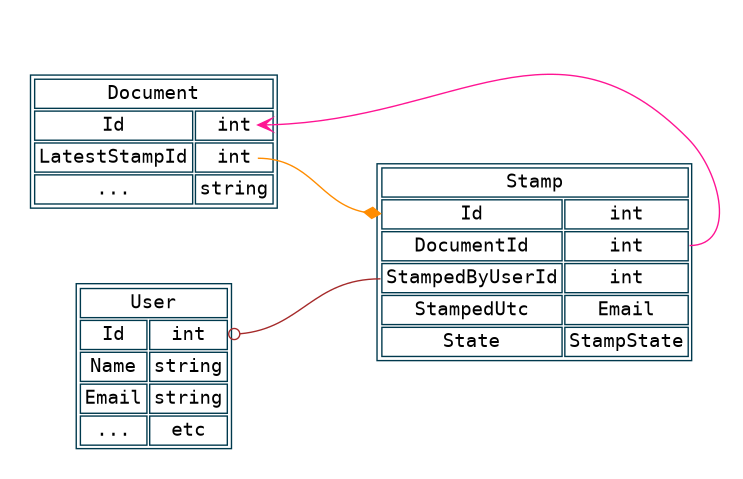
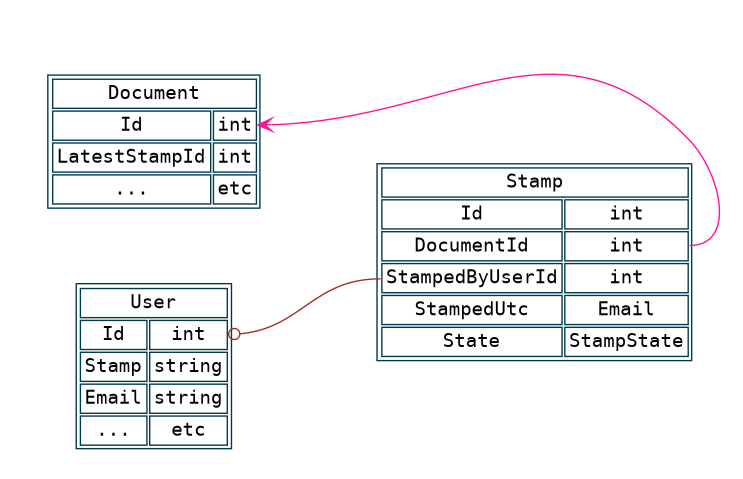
edge "Document" -> "Stamp": removed
node "Document": text "string" -> "etc"
node "User": text "Name" -> "Stamp"
